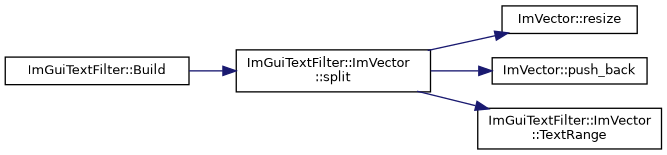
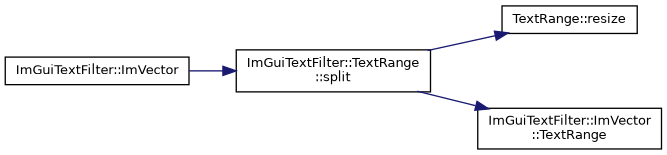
node "ImVector::resize": label "ImVector::resize" -> "TextRange::resize"
node "ImGuiTextFilter::Build": label "ImGuiTextFilter::Build" -> "ImGuiTextFilter::ImVector"
node "ImGuiTextFilter::ImVector ::split": label "ImGuiTextFilter::ImVector ::split" -> "ImGuiTextFilter::TextRange ::split"
node "ImVector::push_back": removed
